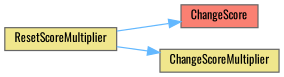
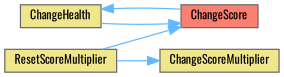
node "ChangeHealth": added
